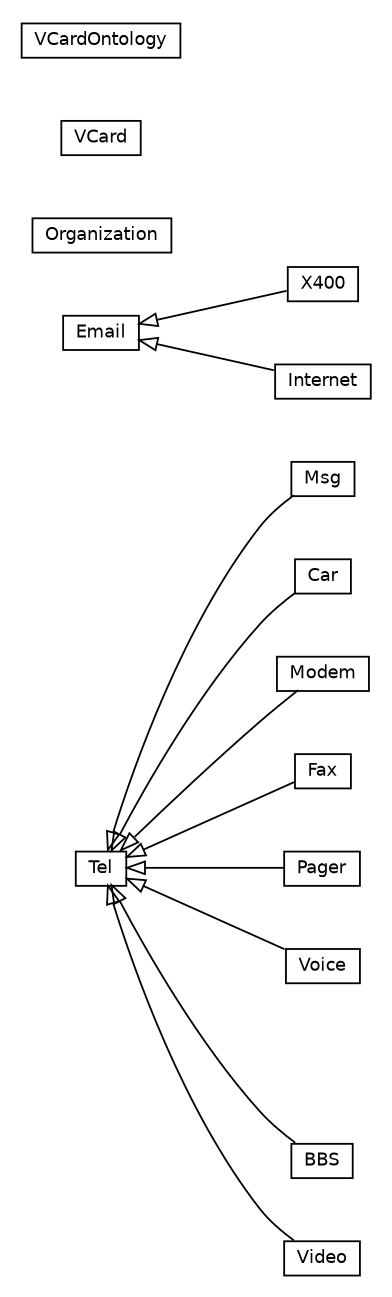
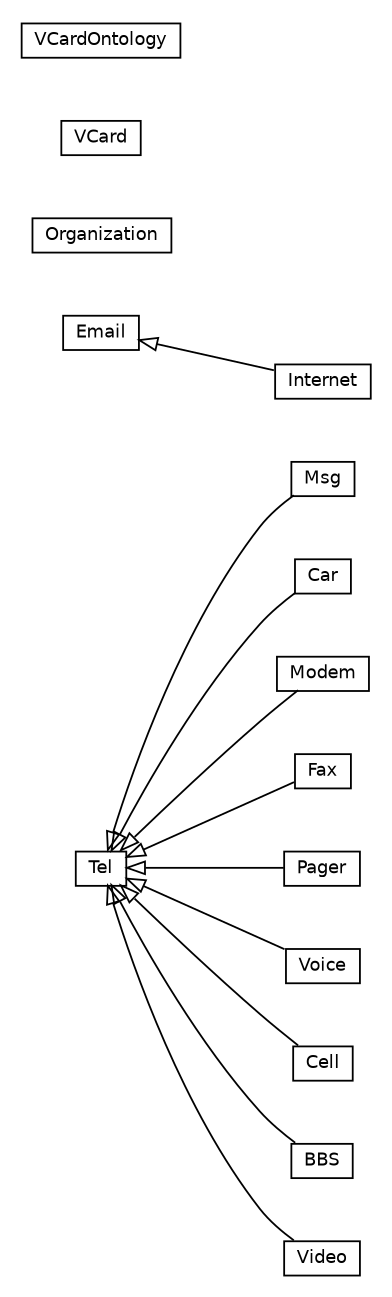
node "X400": removed
node "Cell": added
